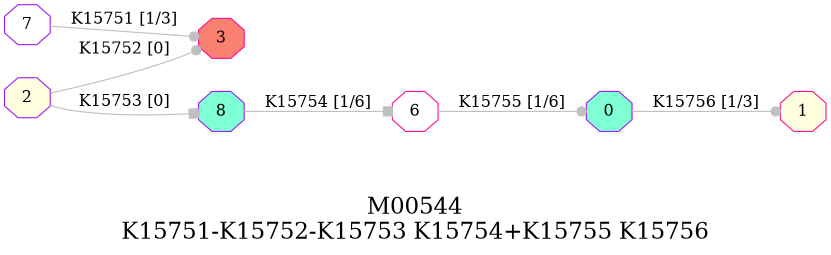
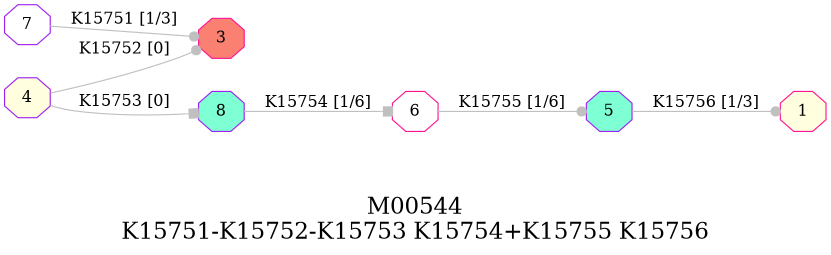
node "2": label "2" -> "4"
node "0": label "0" -> "5"
